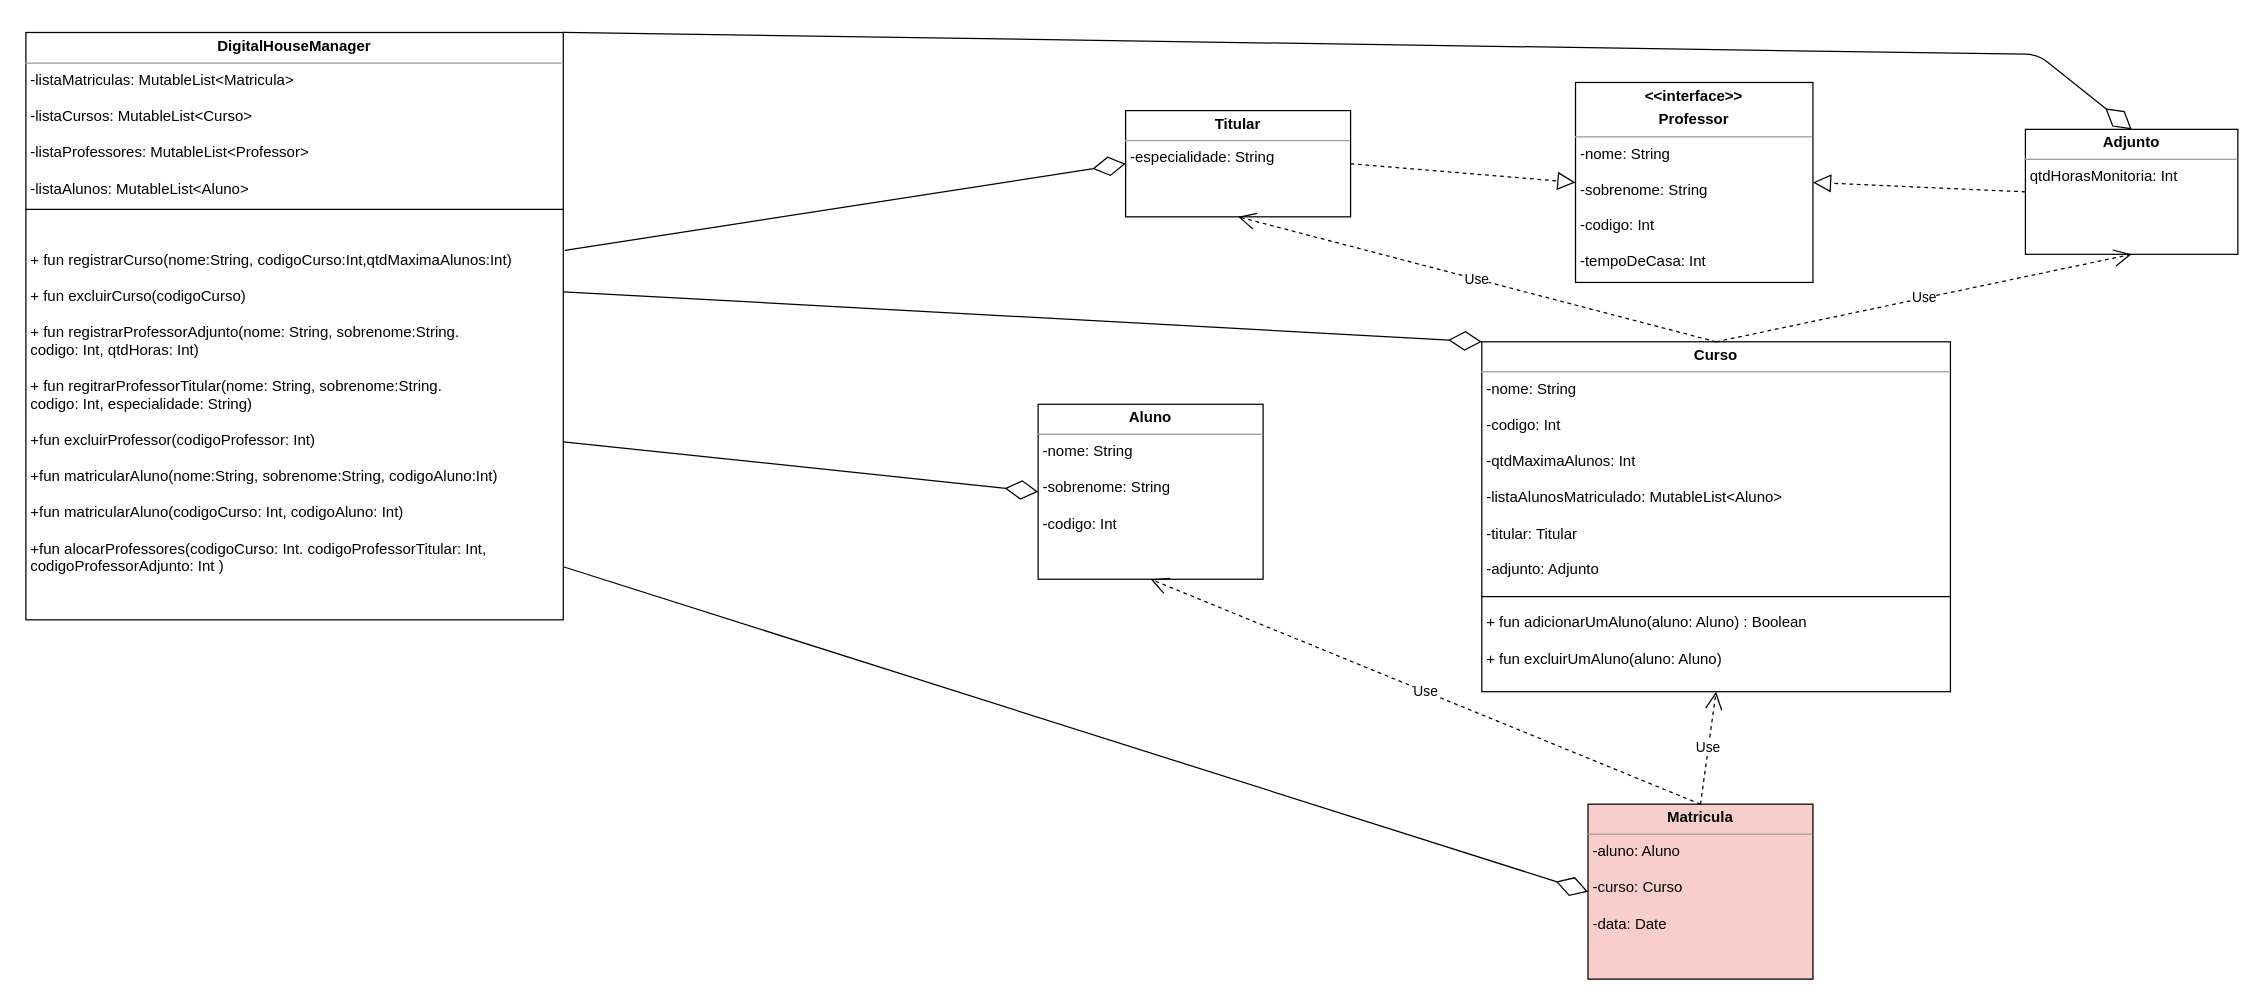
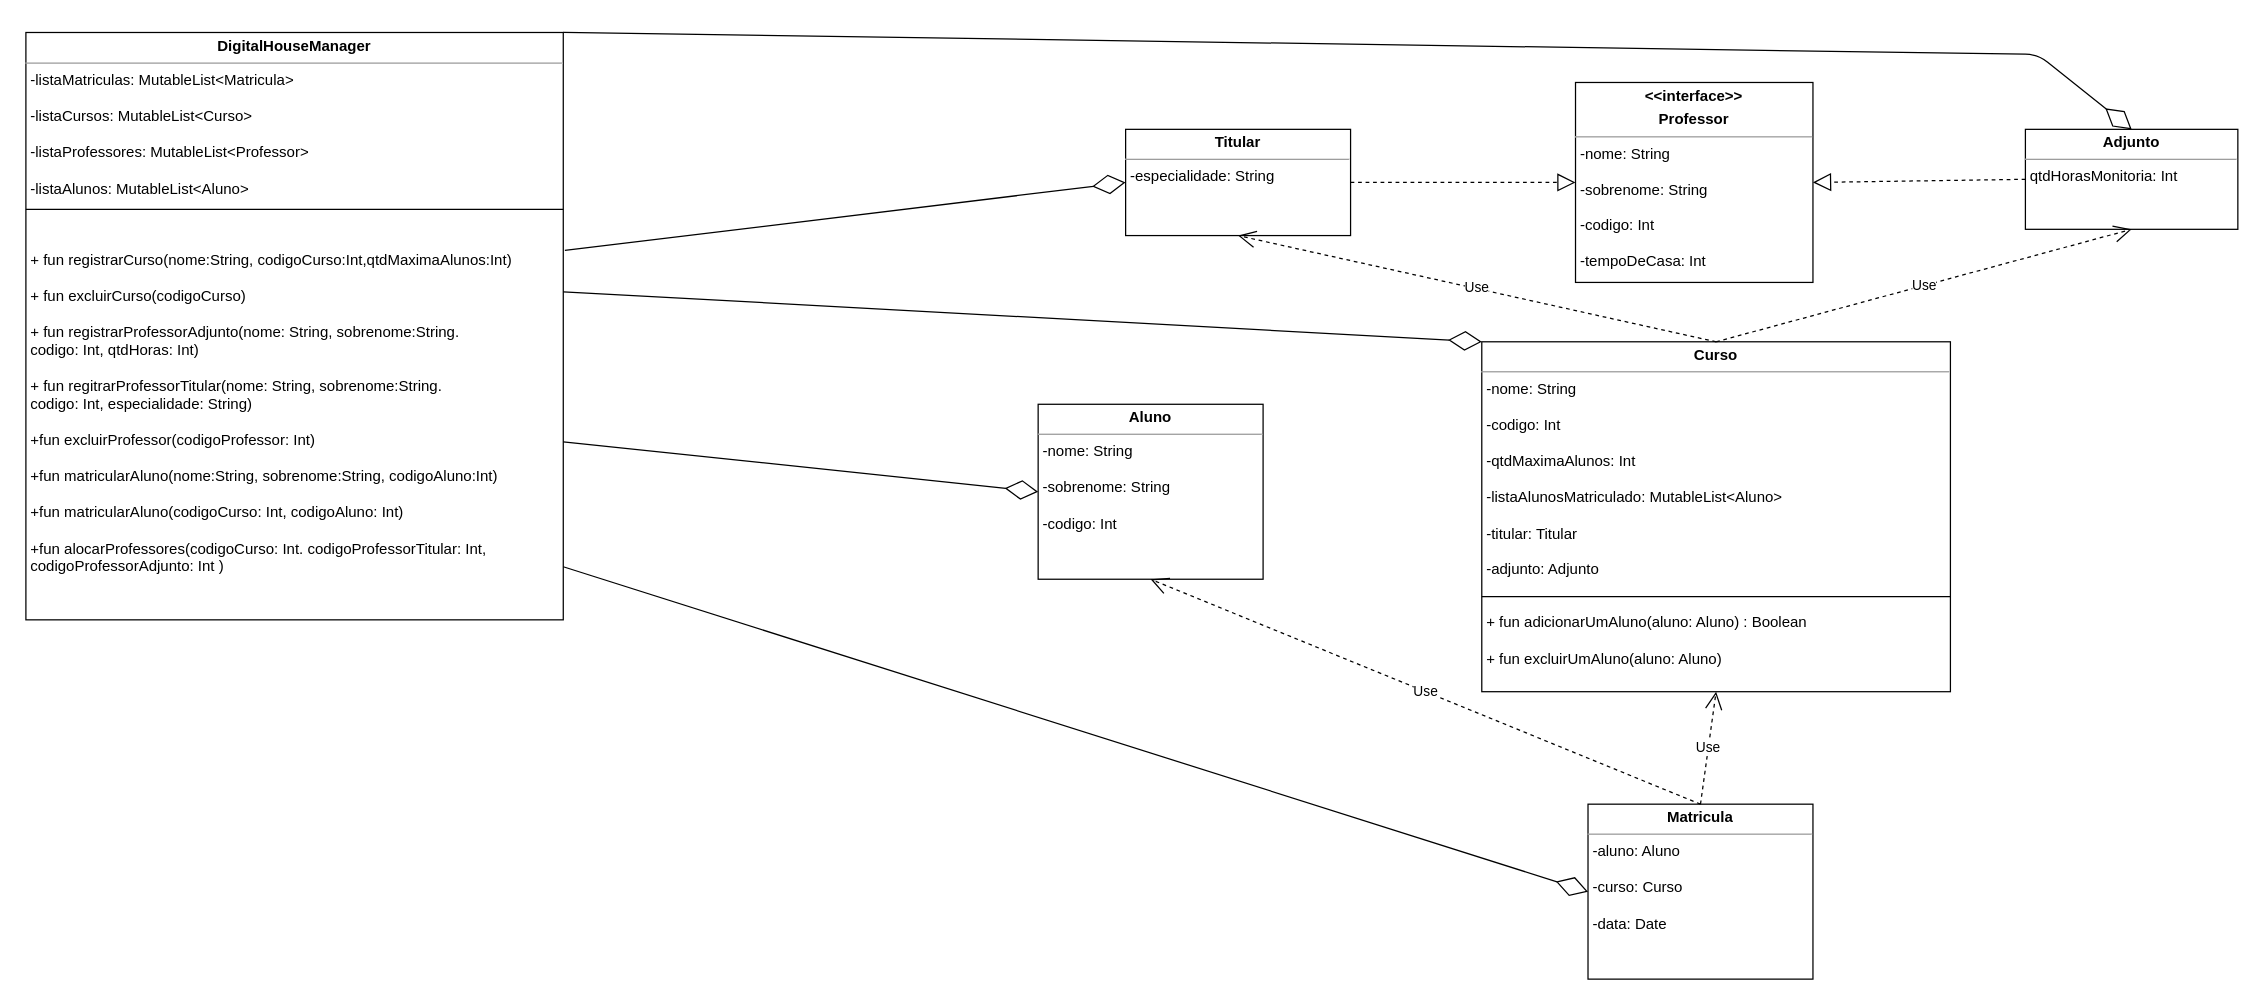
node "Titular -especialidade: String": moved (1238, 164) -> (1238, 183)
node "Adjunto qtdHorasMonitoria: Int": size 213x125 -> 213x100
node "Matricula -aluno: Aluno -curso: Curso -data: Date": fillcolor #f8cecc -> #ffffff
